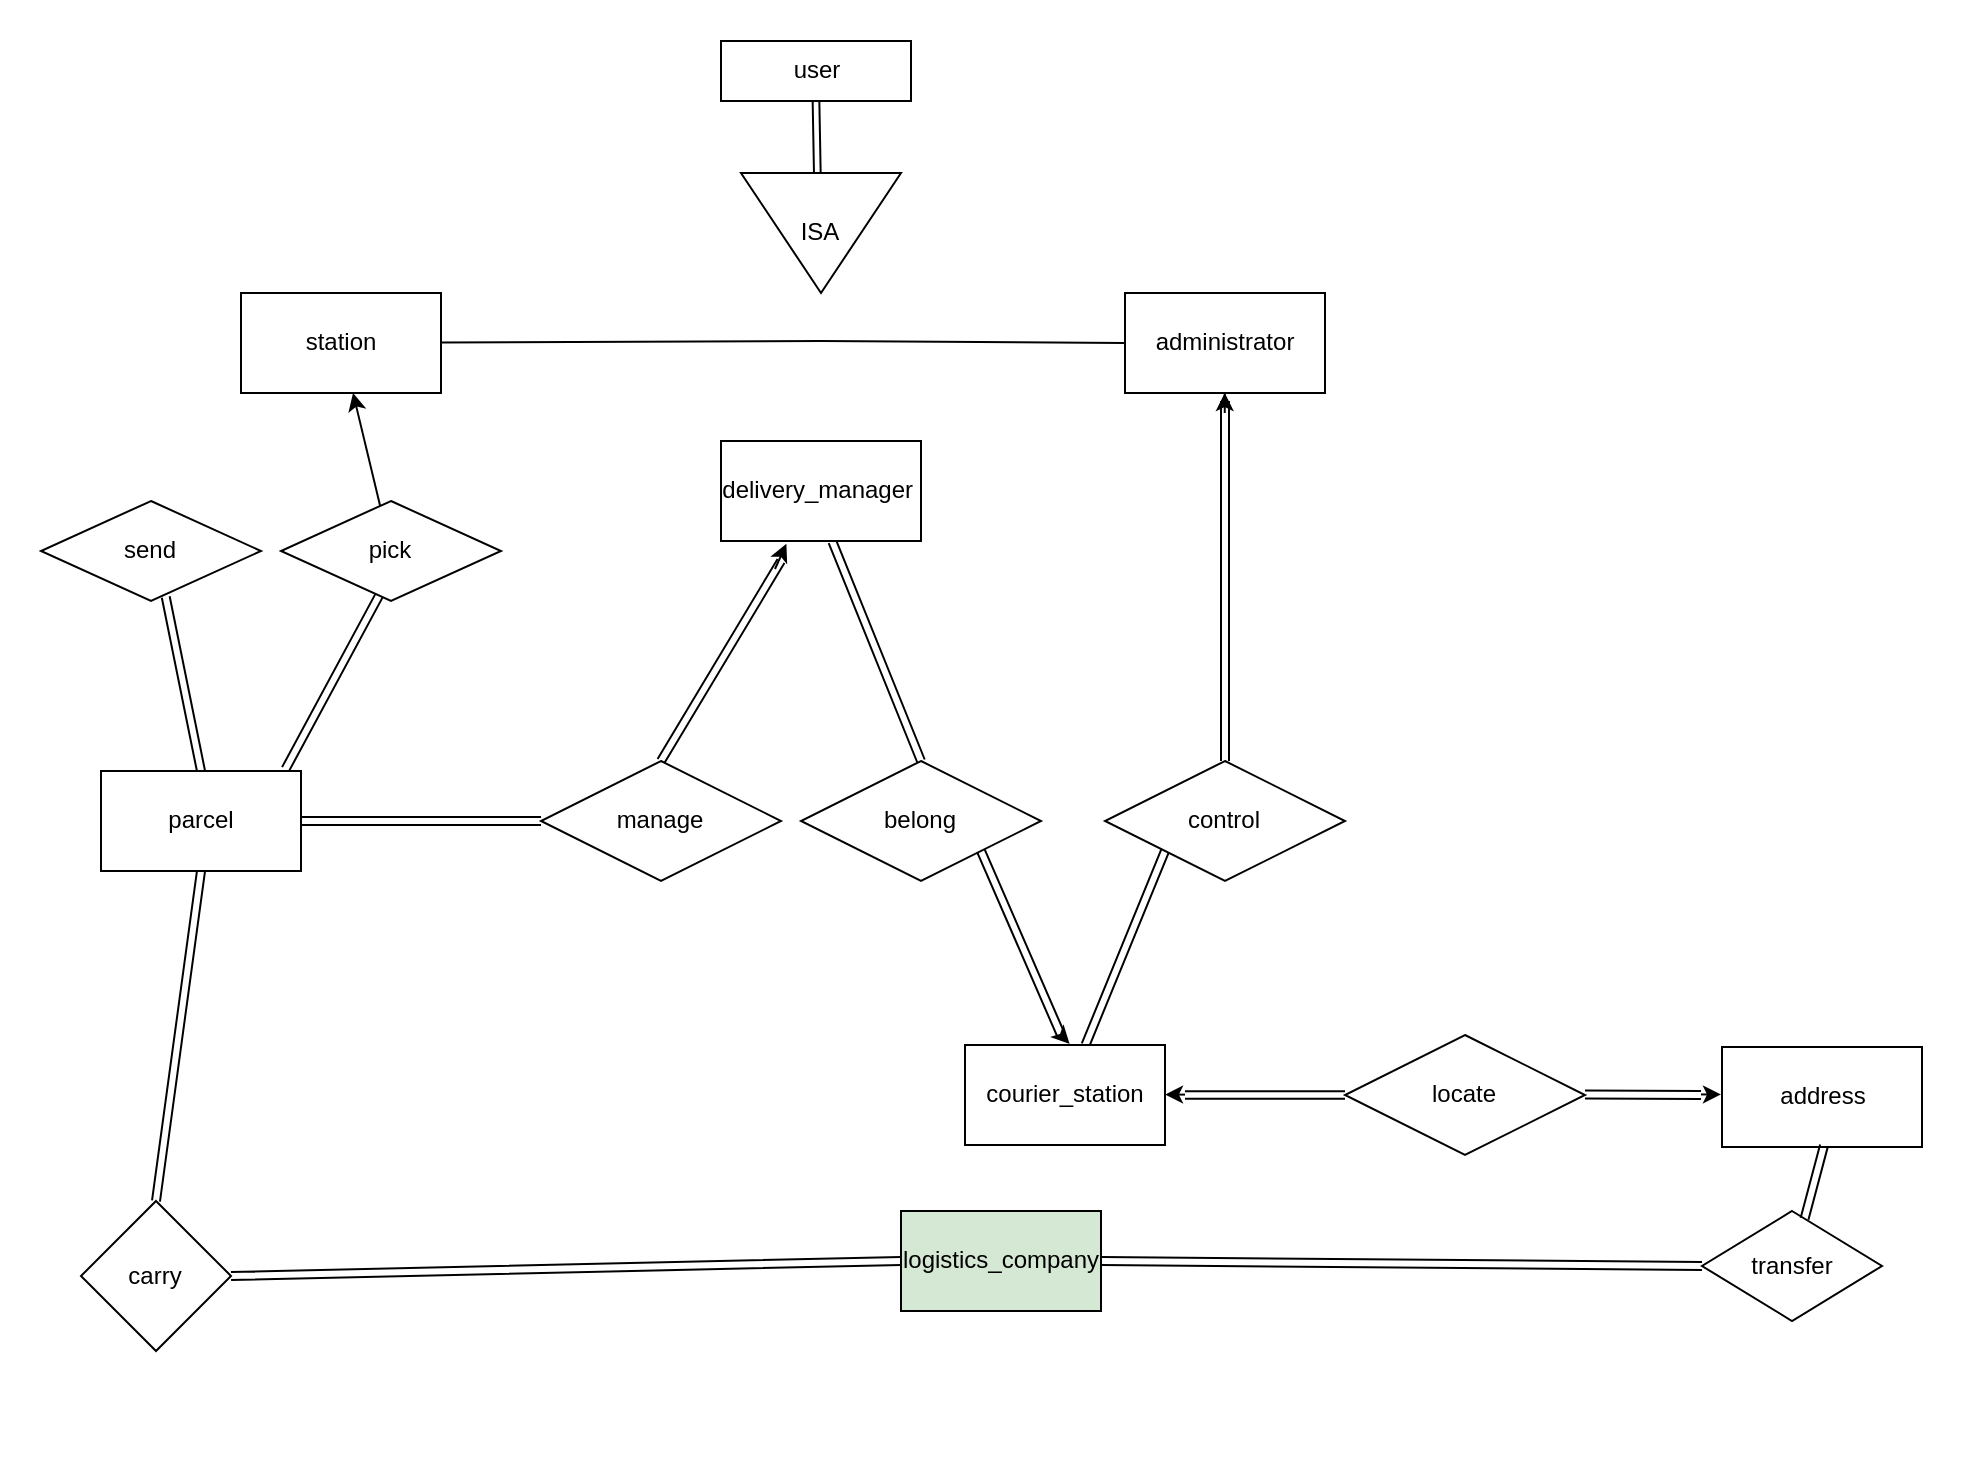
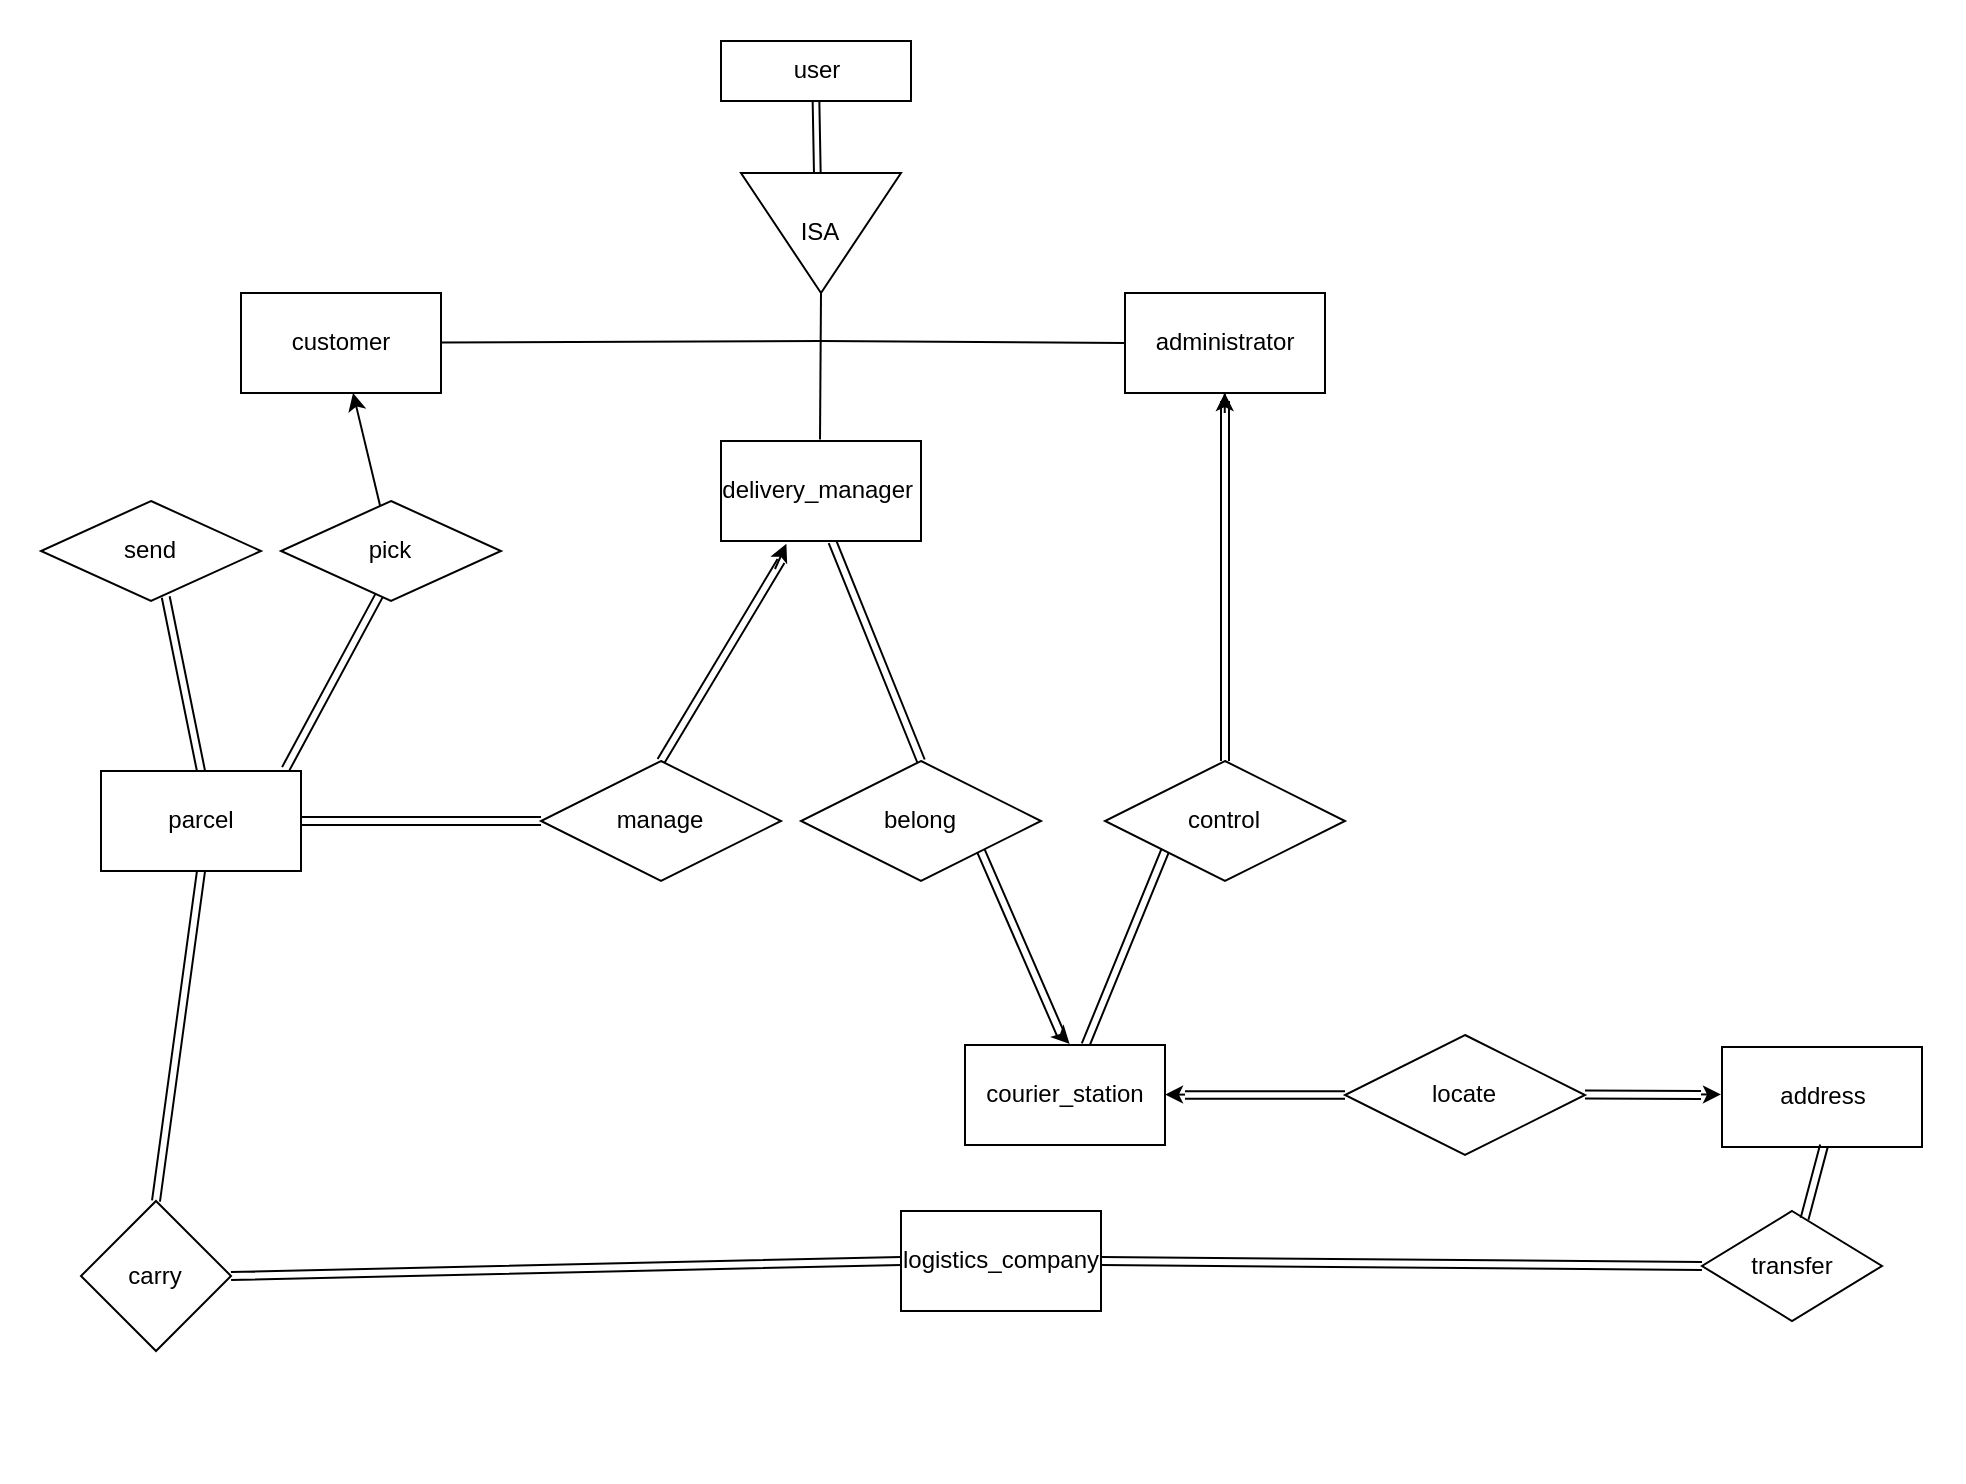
node "station": label "station" -> "customer"
edge "ISA" -- "delivery_manager": added
node "logistics_company": fillcolor #d5e8d4 -> #ffffff
